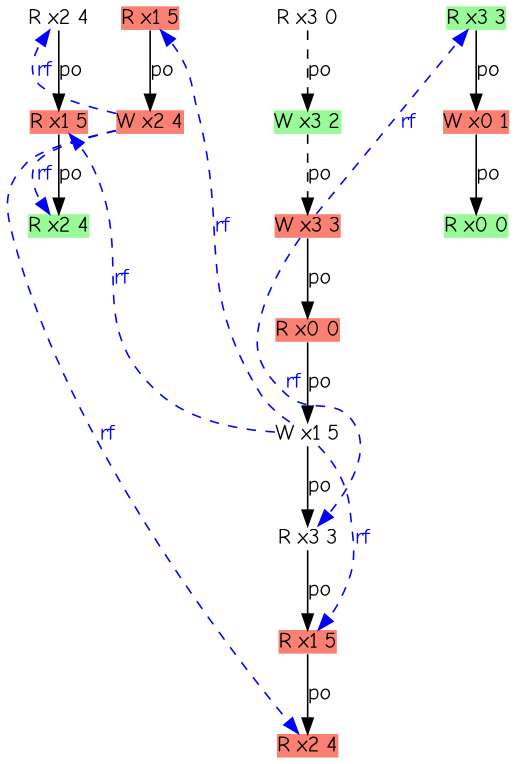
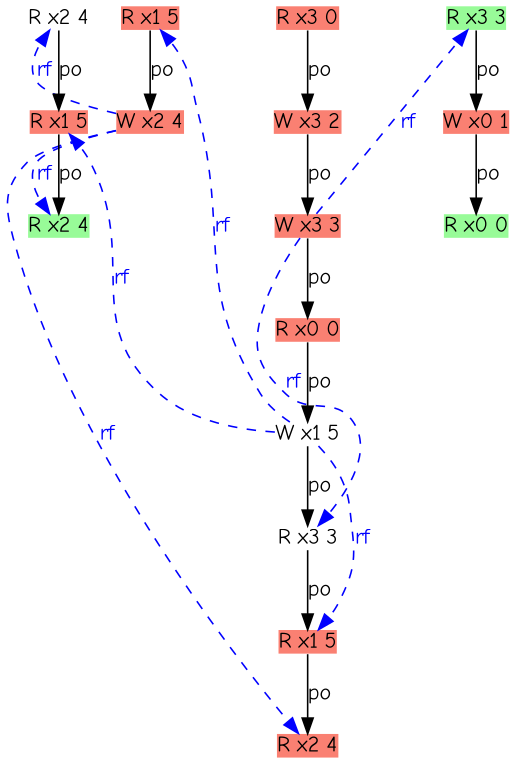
node "R x3 0": fillcolor white -> salmon
edge "R x3 0" -> "W x3 2": style dashed -> solid
node "W x3 2": fillcolor palegreen -> salmon
edge "W x3 2" -> "W x3 3": style dashed -> solid
